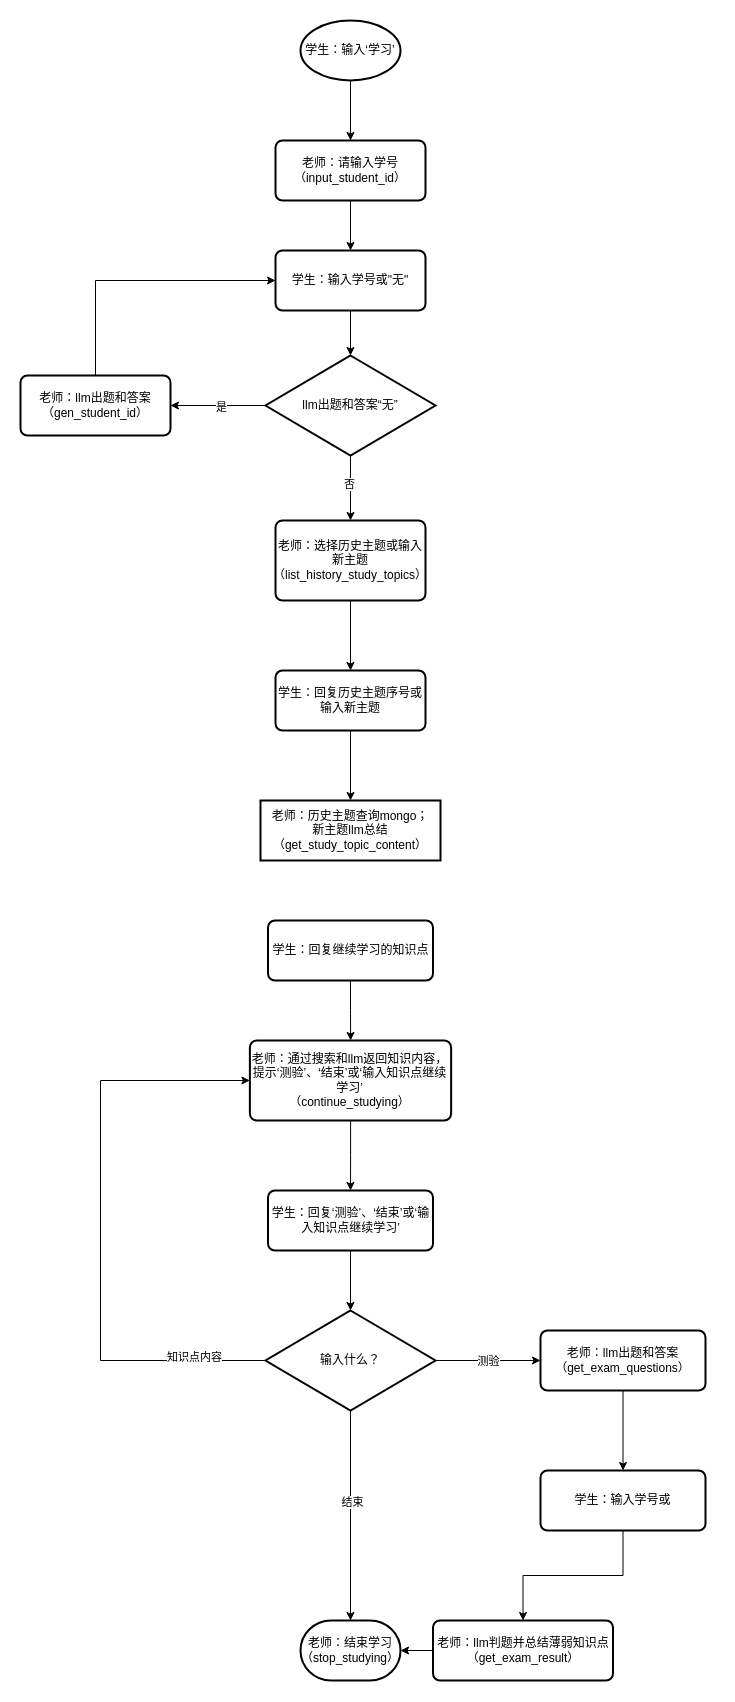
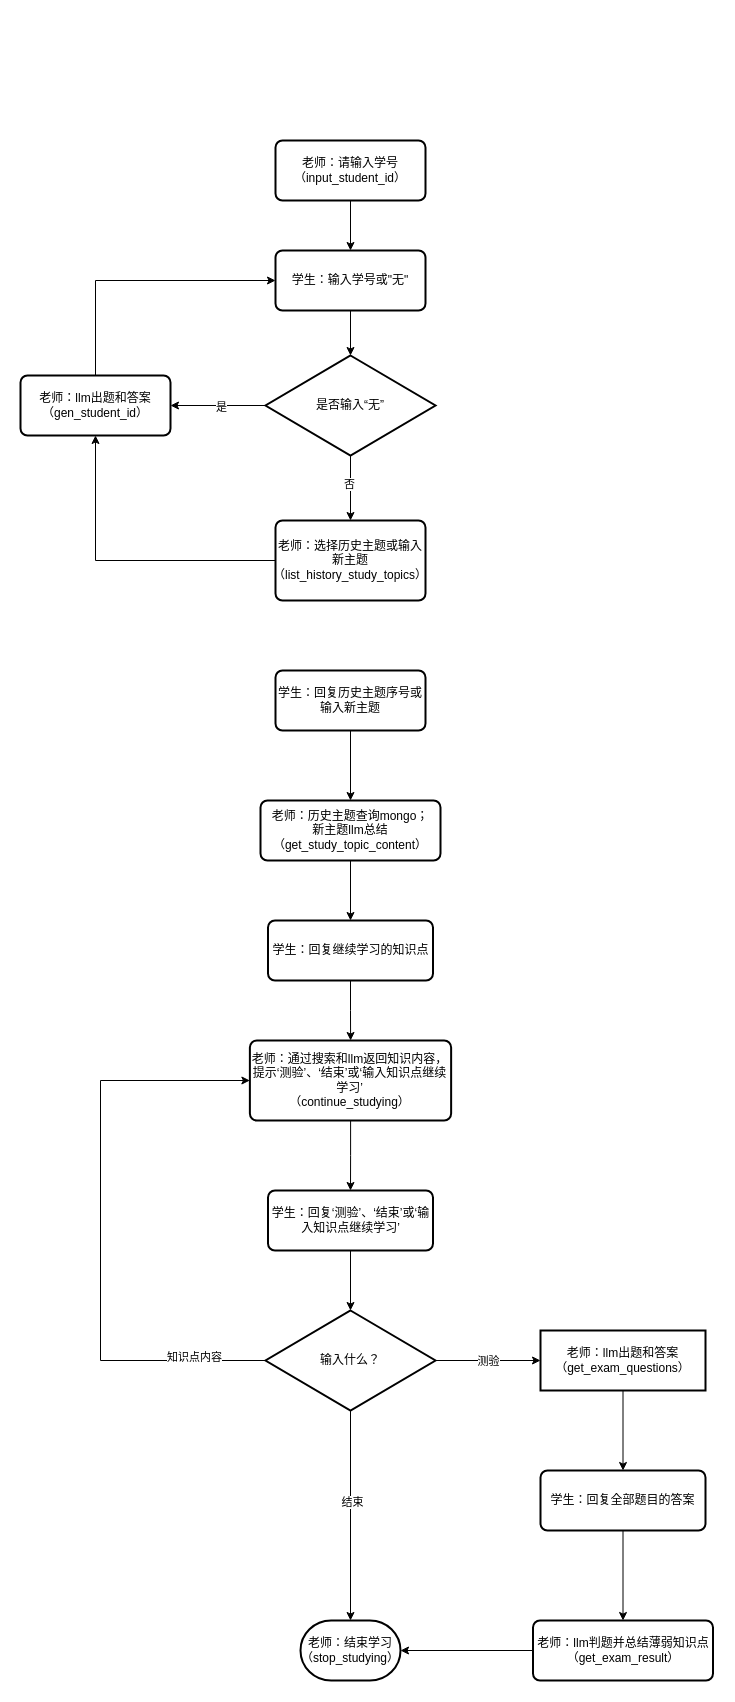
node "学生：输入‘学习’": removed
edge "学生：输入‘学习’" -> "老师：请输入学号 （input_student_id）": removed
node "llm出题和答案“无”": label "llm出题和答案“无”" -> "是否输入“无”"
edge "老师：选择历史主题或输入新主题 （list_history_study_topics）" -> "学生：回复历史主题序号或输入新主题": now "老师：选择历史主题或输入新主题 （list_history_study_topics）" -> "老师：llm出题和答案 （gen_student_id）"
node "老师：历史主题查询mongo； 新主题llm总结 （get_study_topic_content）": shape rectangle -> rounded rectangle
edge "老师：历史主题查询mongo； 新主题llm总结 （get_study_topic_content）" -> "学生：回复继续学习的知识点": added
node "老师：llm出题和答案 （get_exam_questions）": shape rounded rectangle -> rectangle
node "学生：输入学号或": label "学生：输入学号或" -> "学生：回复全部题目的答案"
node "老师：llm判题并总结薄弱知识点 （get_exam_result）": moved (523, 1651) -> (623, 1651)
